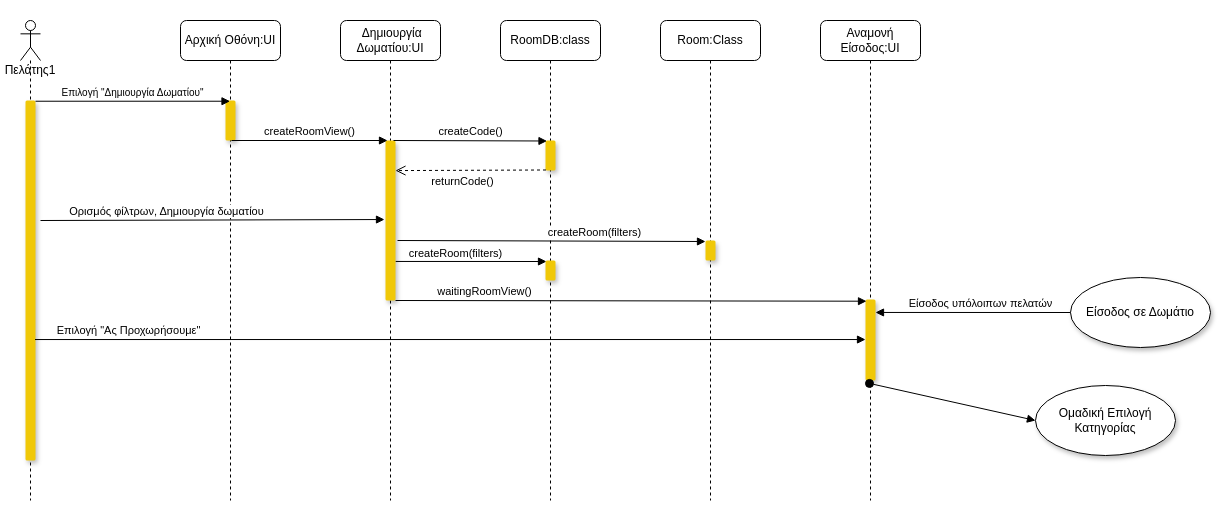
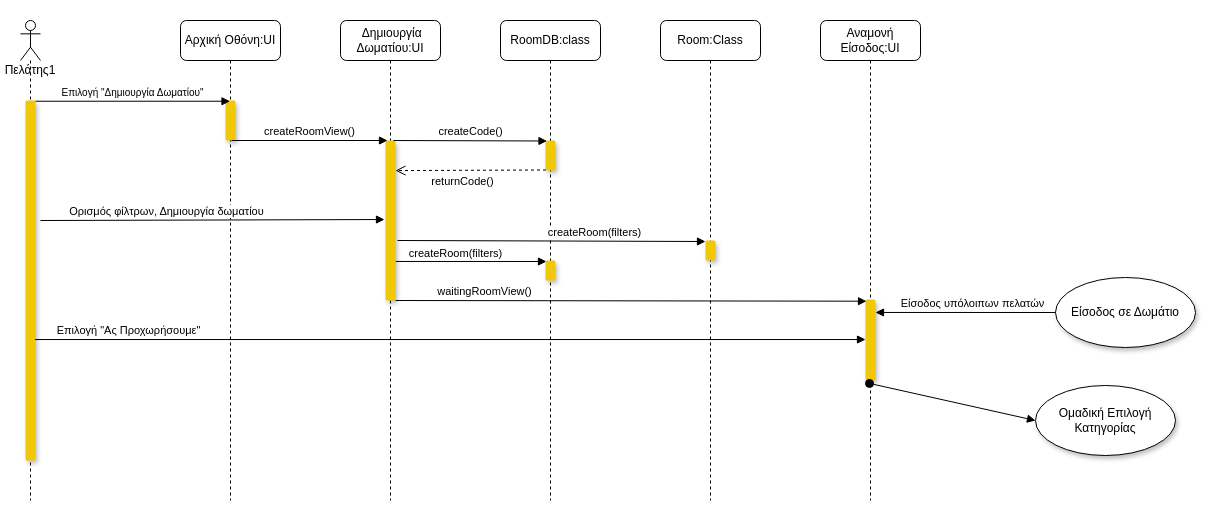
node "Είσοδος σε Δωμάτιο": moved (1141, 313) -> (1126, 313)
